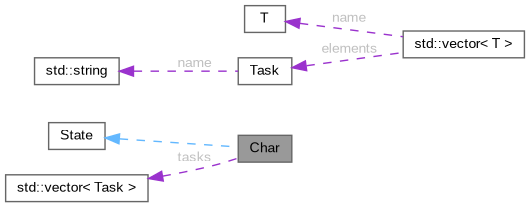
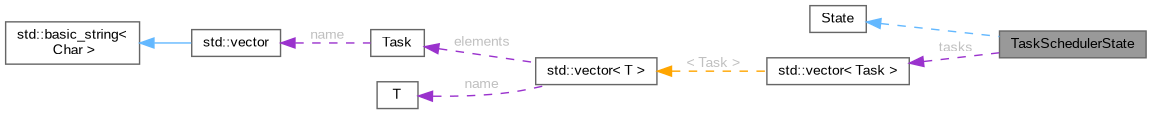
node "std::basic_string< Char >": added
node "std::string": label "std::string" -> "std::vector"
edge "std::vector< Task >" -> "std::vector< T >": added, label "< Task >"
node "Char": label "Char" -> "TaskSchedulerState"
